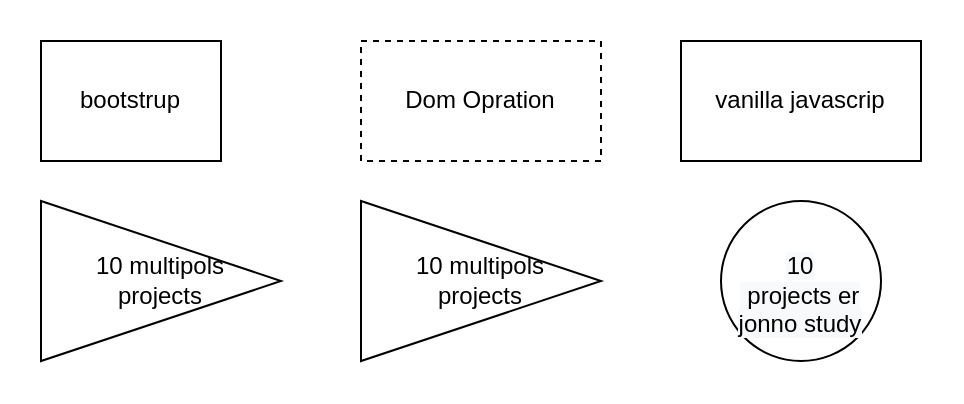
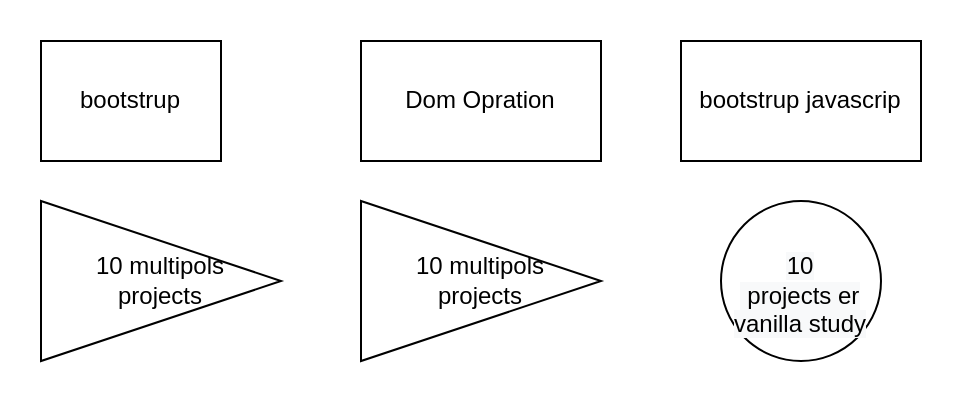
node "Dom Opration": style dashed -> solid
node "vanilla javascrip": label "vanilla javascrip" -> "bootstrup javascrip"
node "10 projects er jonno study": label "10 projects er jonno study" -> "10 projects er vanilla study"
